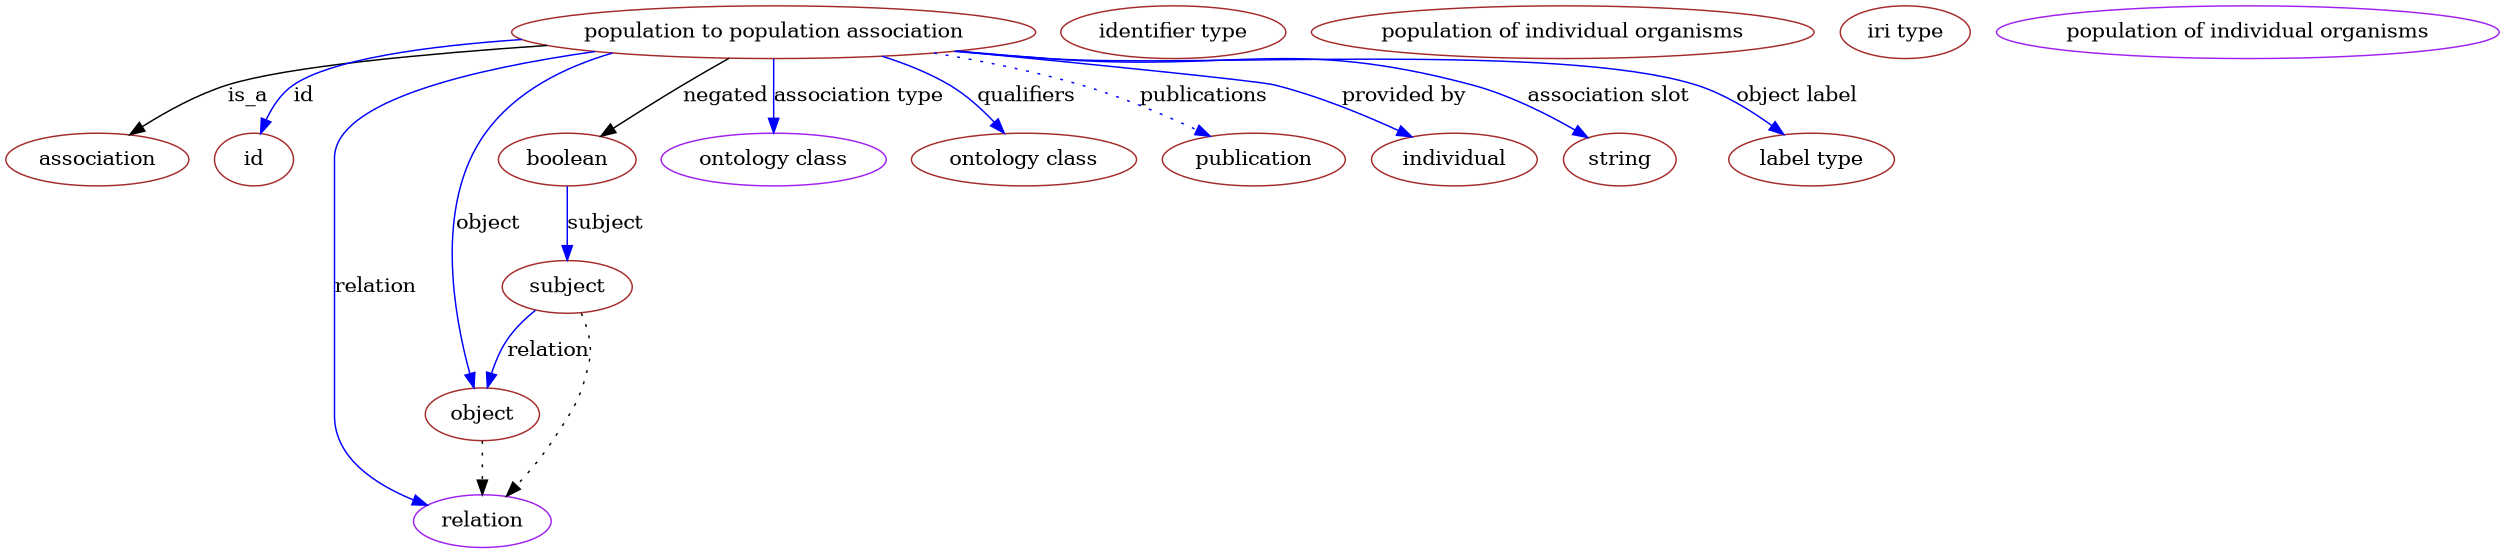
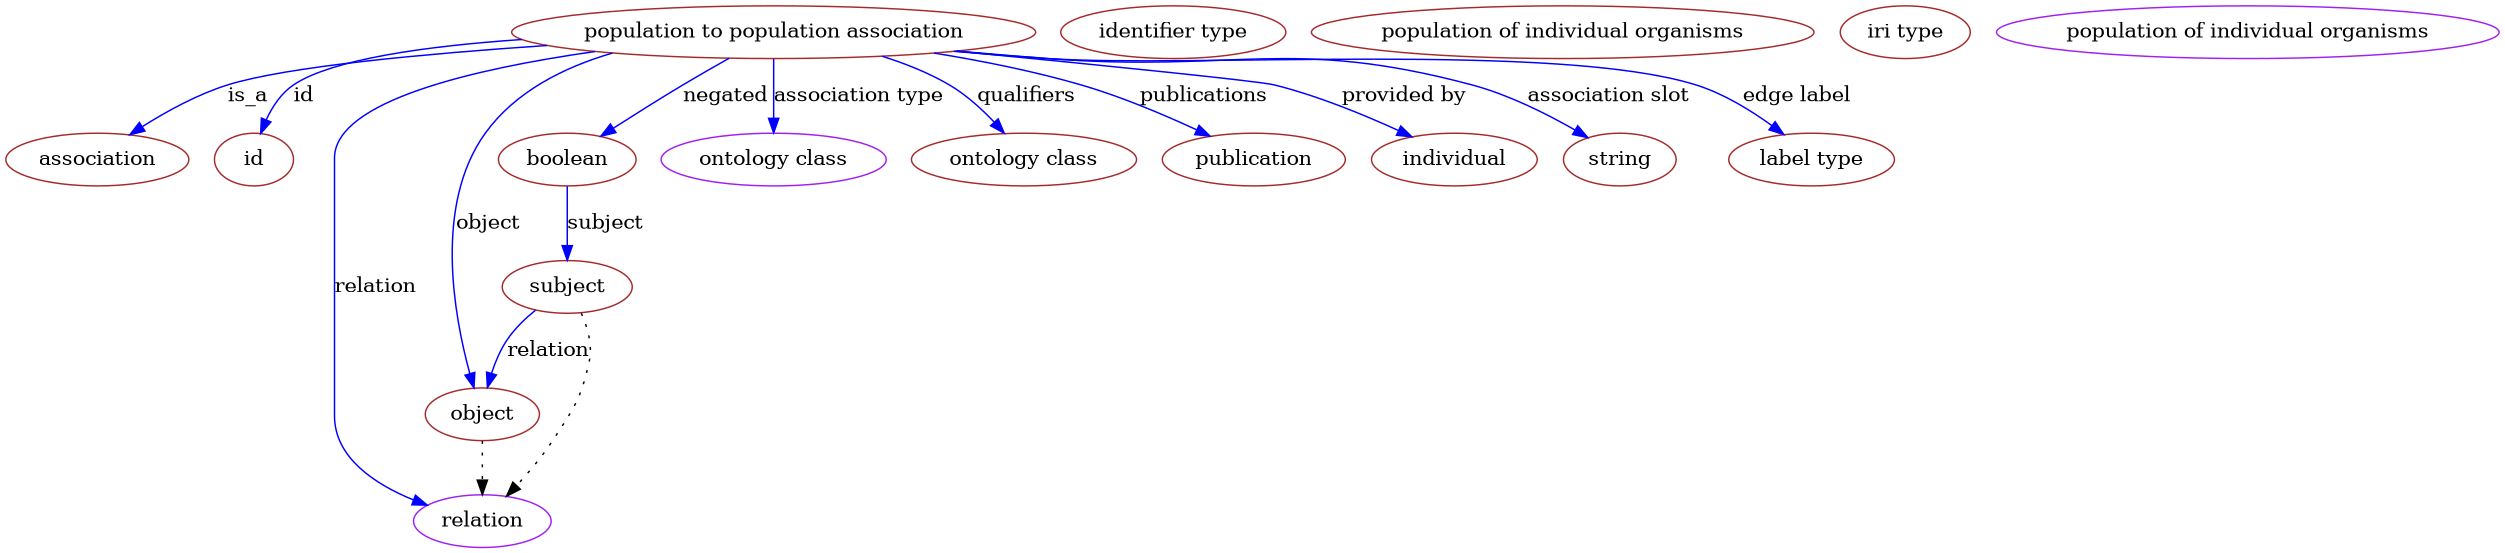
edge "population to population association" -> "association": color black -> blue
edge "population to population association" -> "publication": style dotted -> solid
edge "population to population association" -> "boolean": color black -> blue
edge "population to population association" -> "label type": label "object label" -> "edge label"
